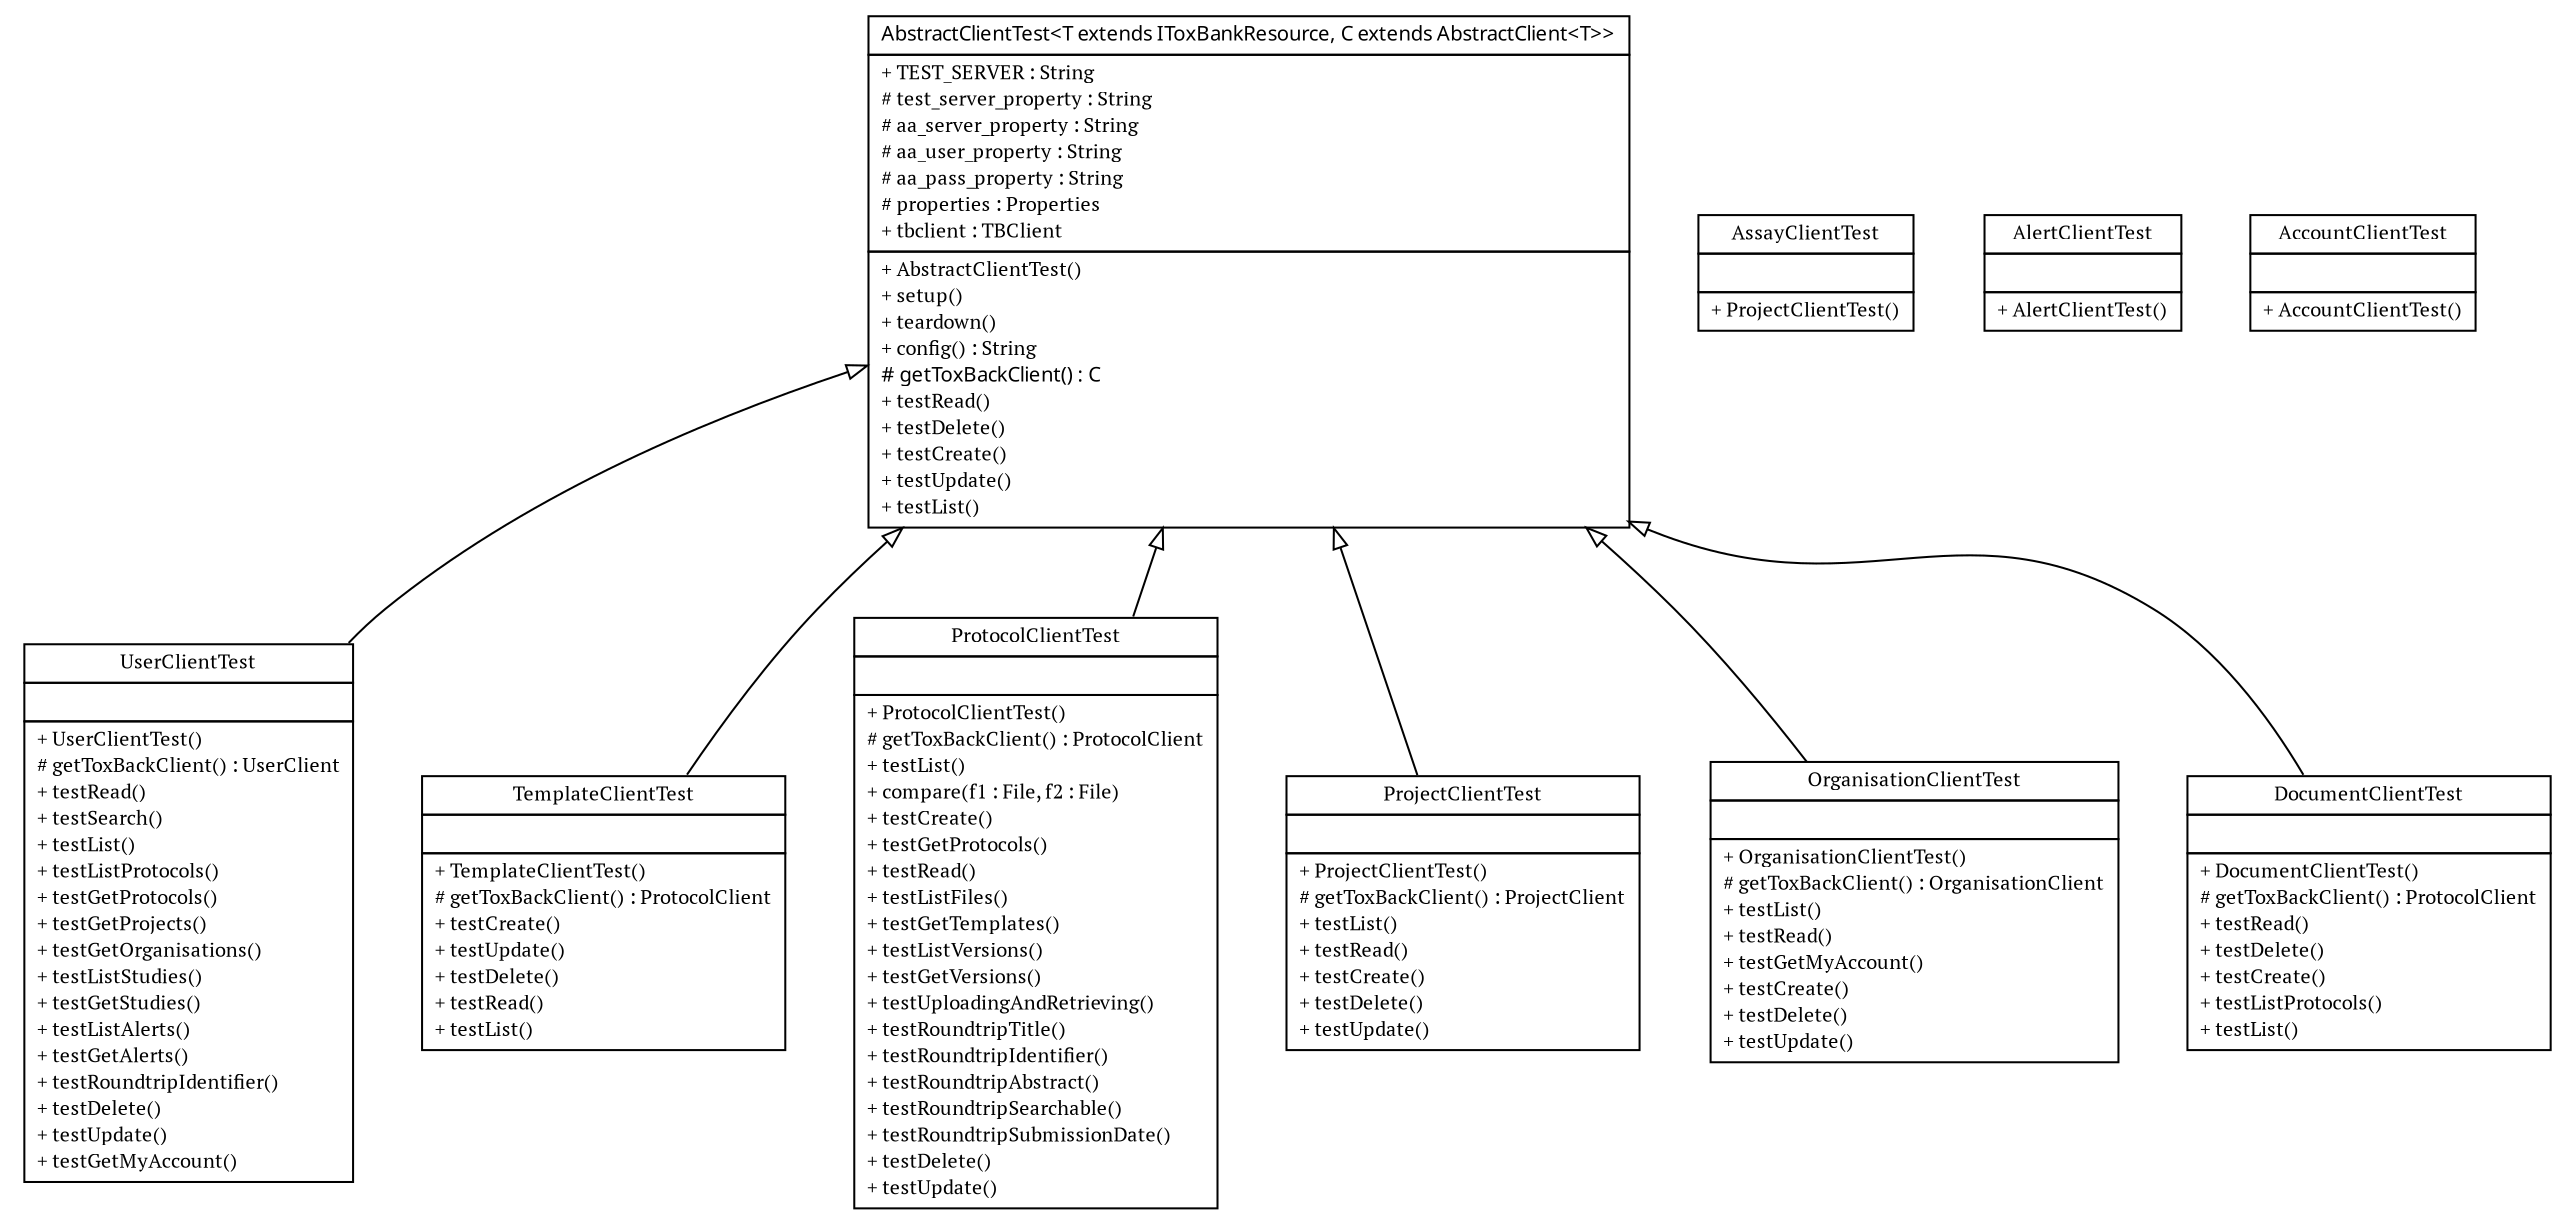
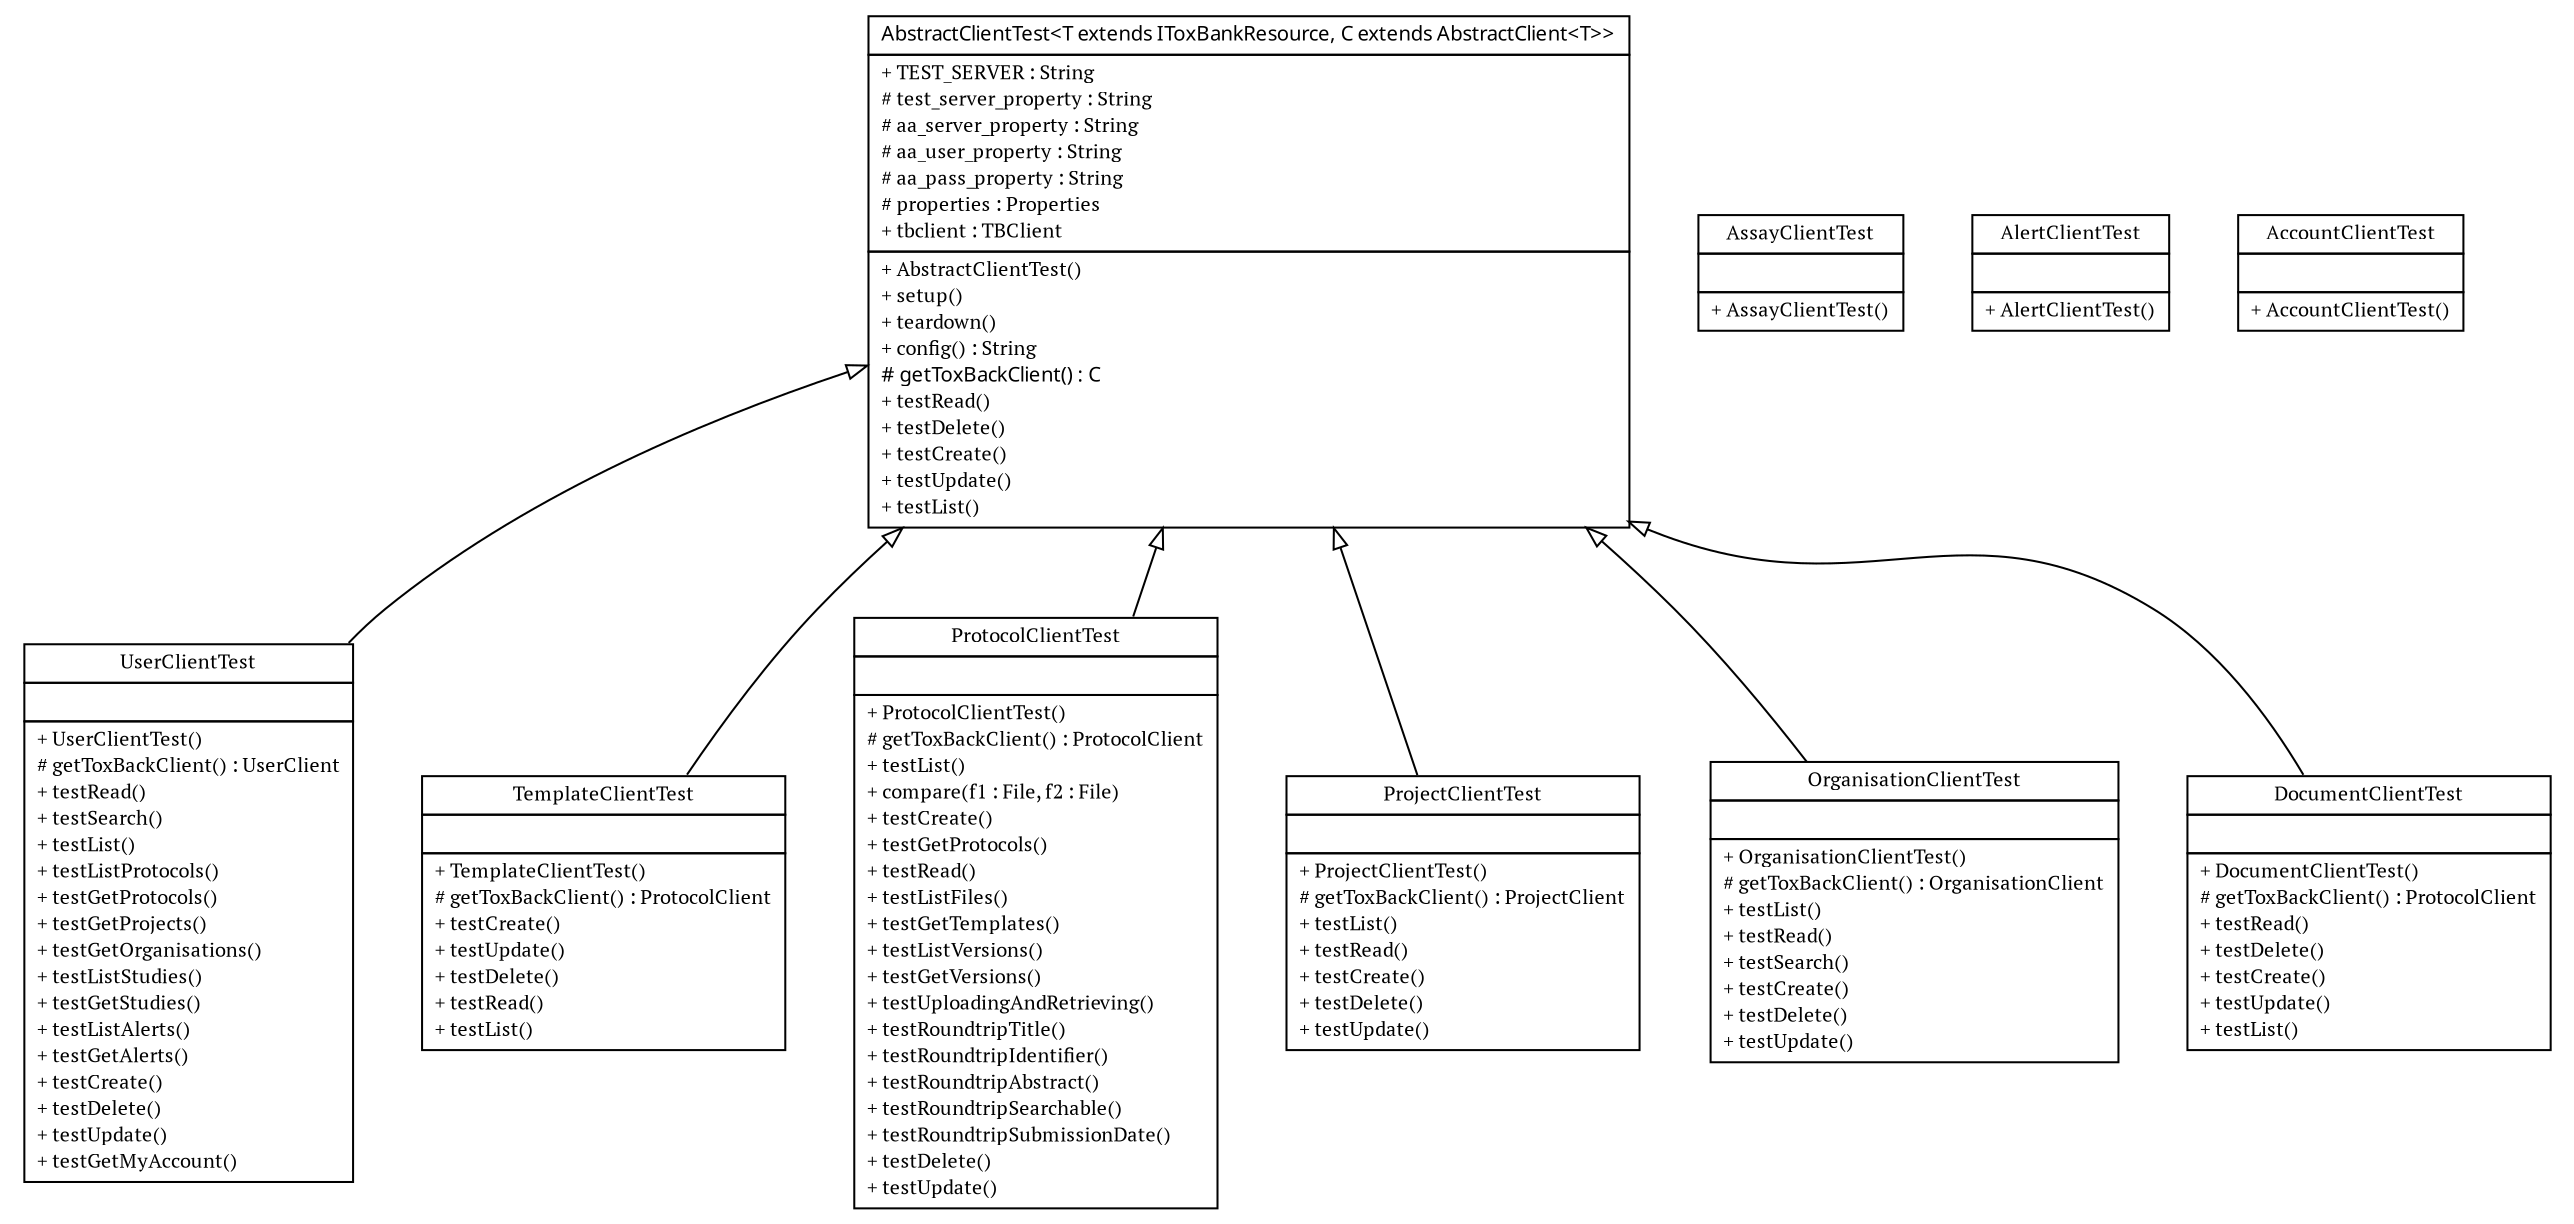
node "AssayClientTest": text "+ ProjectClientTest()" -> "+ AssayClientTest()"
node "OrganisationClientTest": text "+ testGetMyAccount()" -> "+ testSearch()"
node "DocumentClientTest": text "+ testListProtocols()" -> "+ testUpdate()"
node "UserClientTest": text "+ testRoundtripIdentifier()" -> "+ testCreate()"
